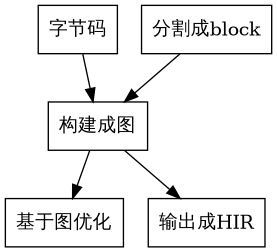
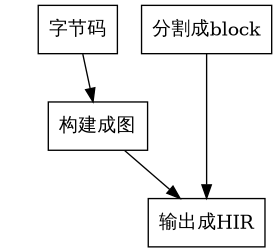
edge "分割成block" -> "构建成图": now "分割成block" -> "输出成HIR"
node "基于图优化": removed
